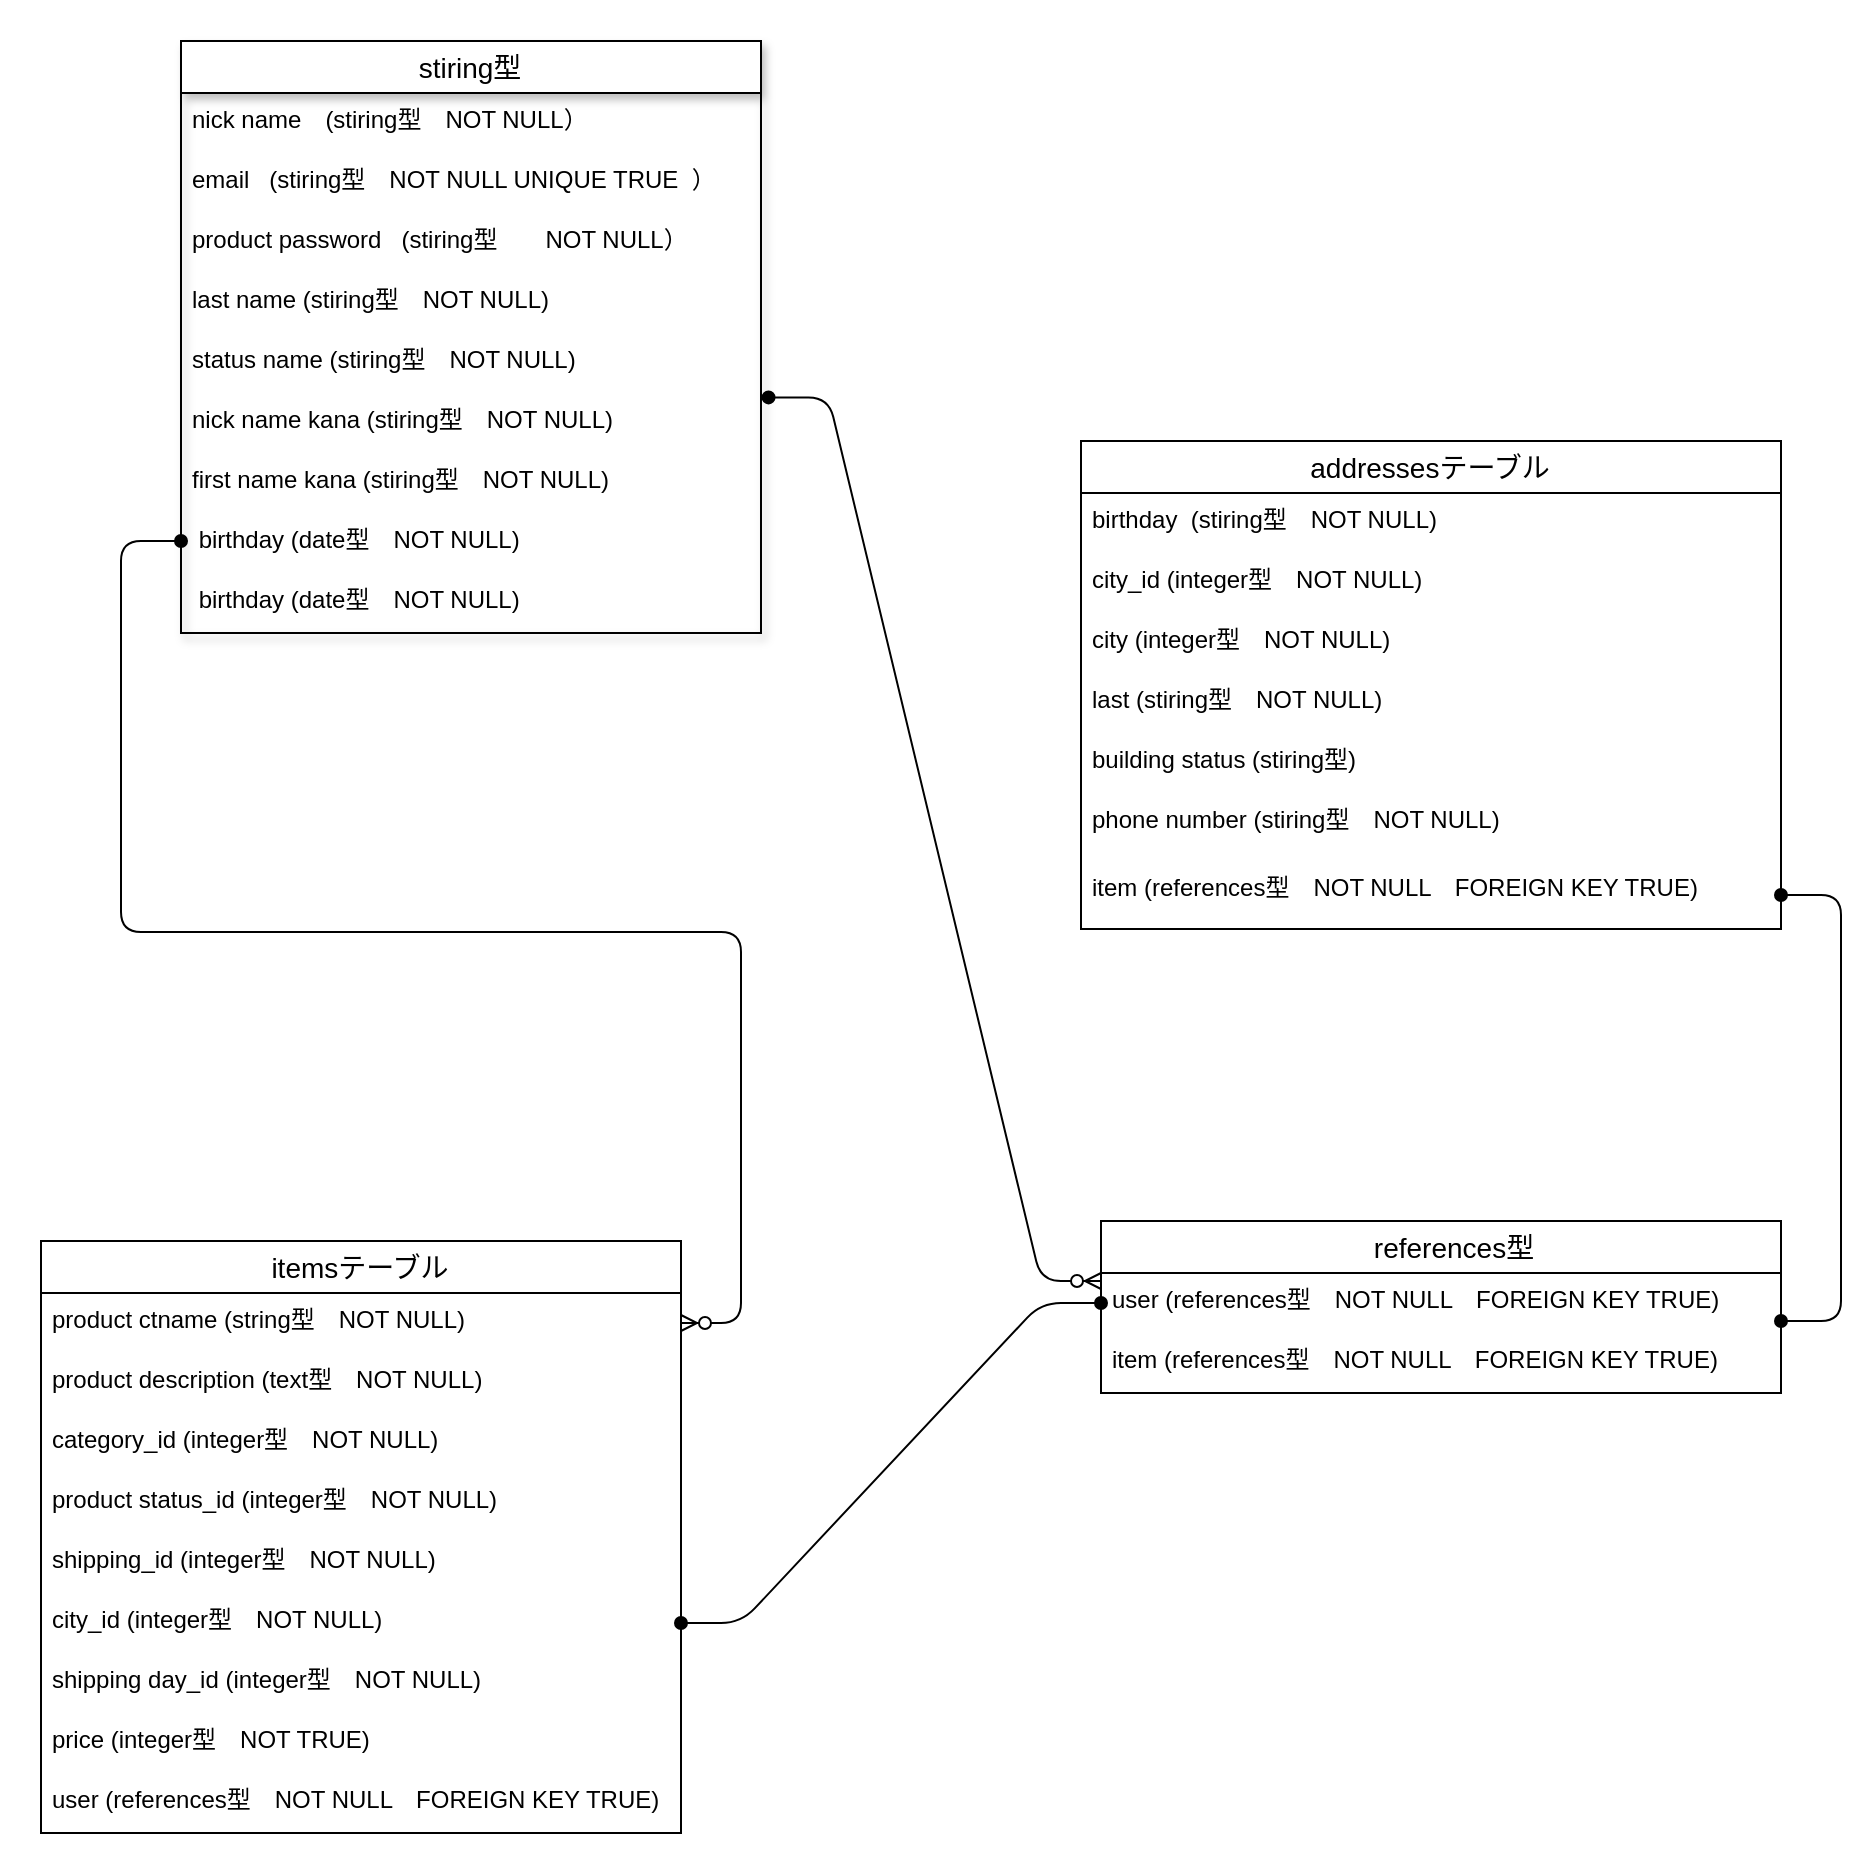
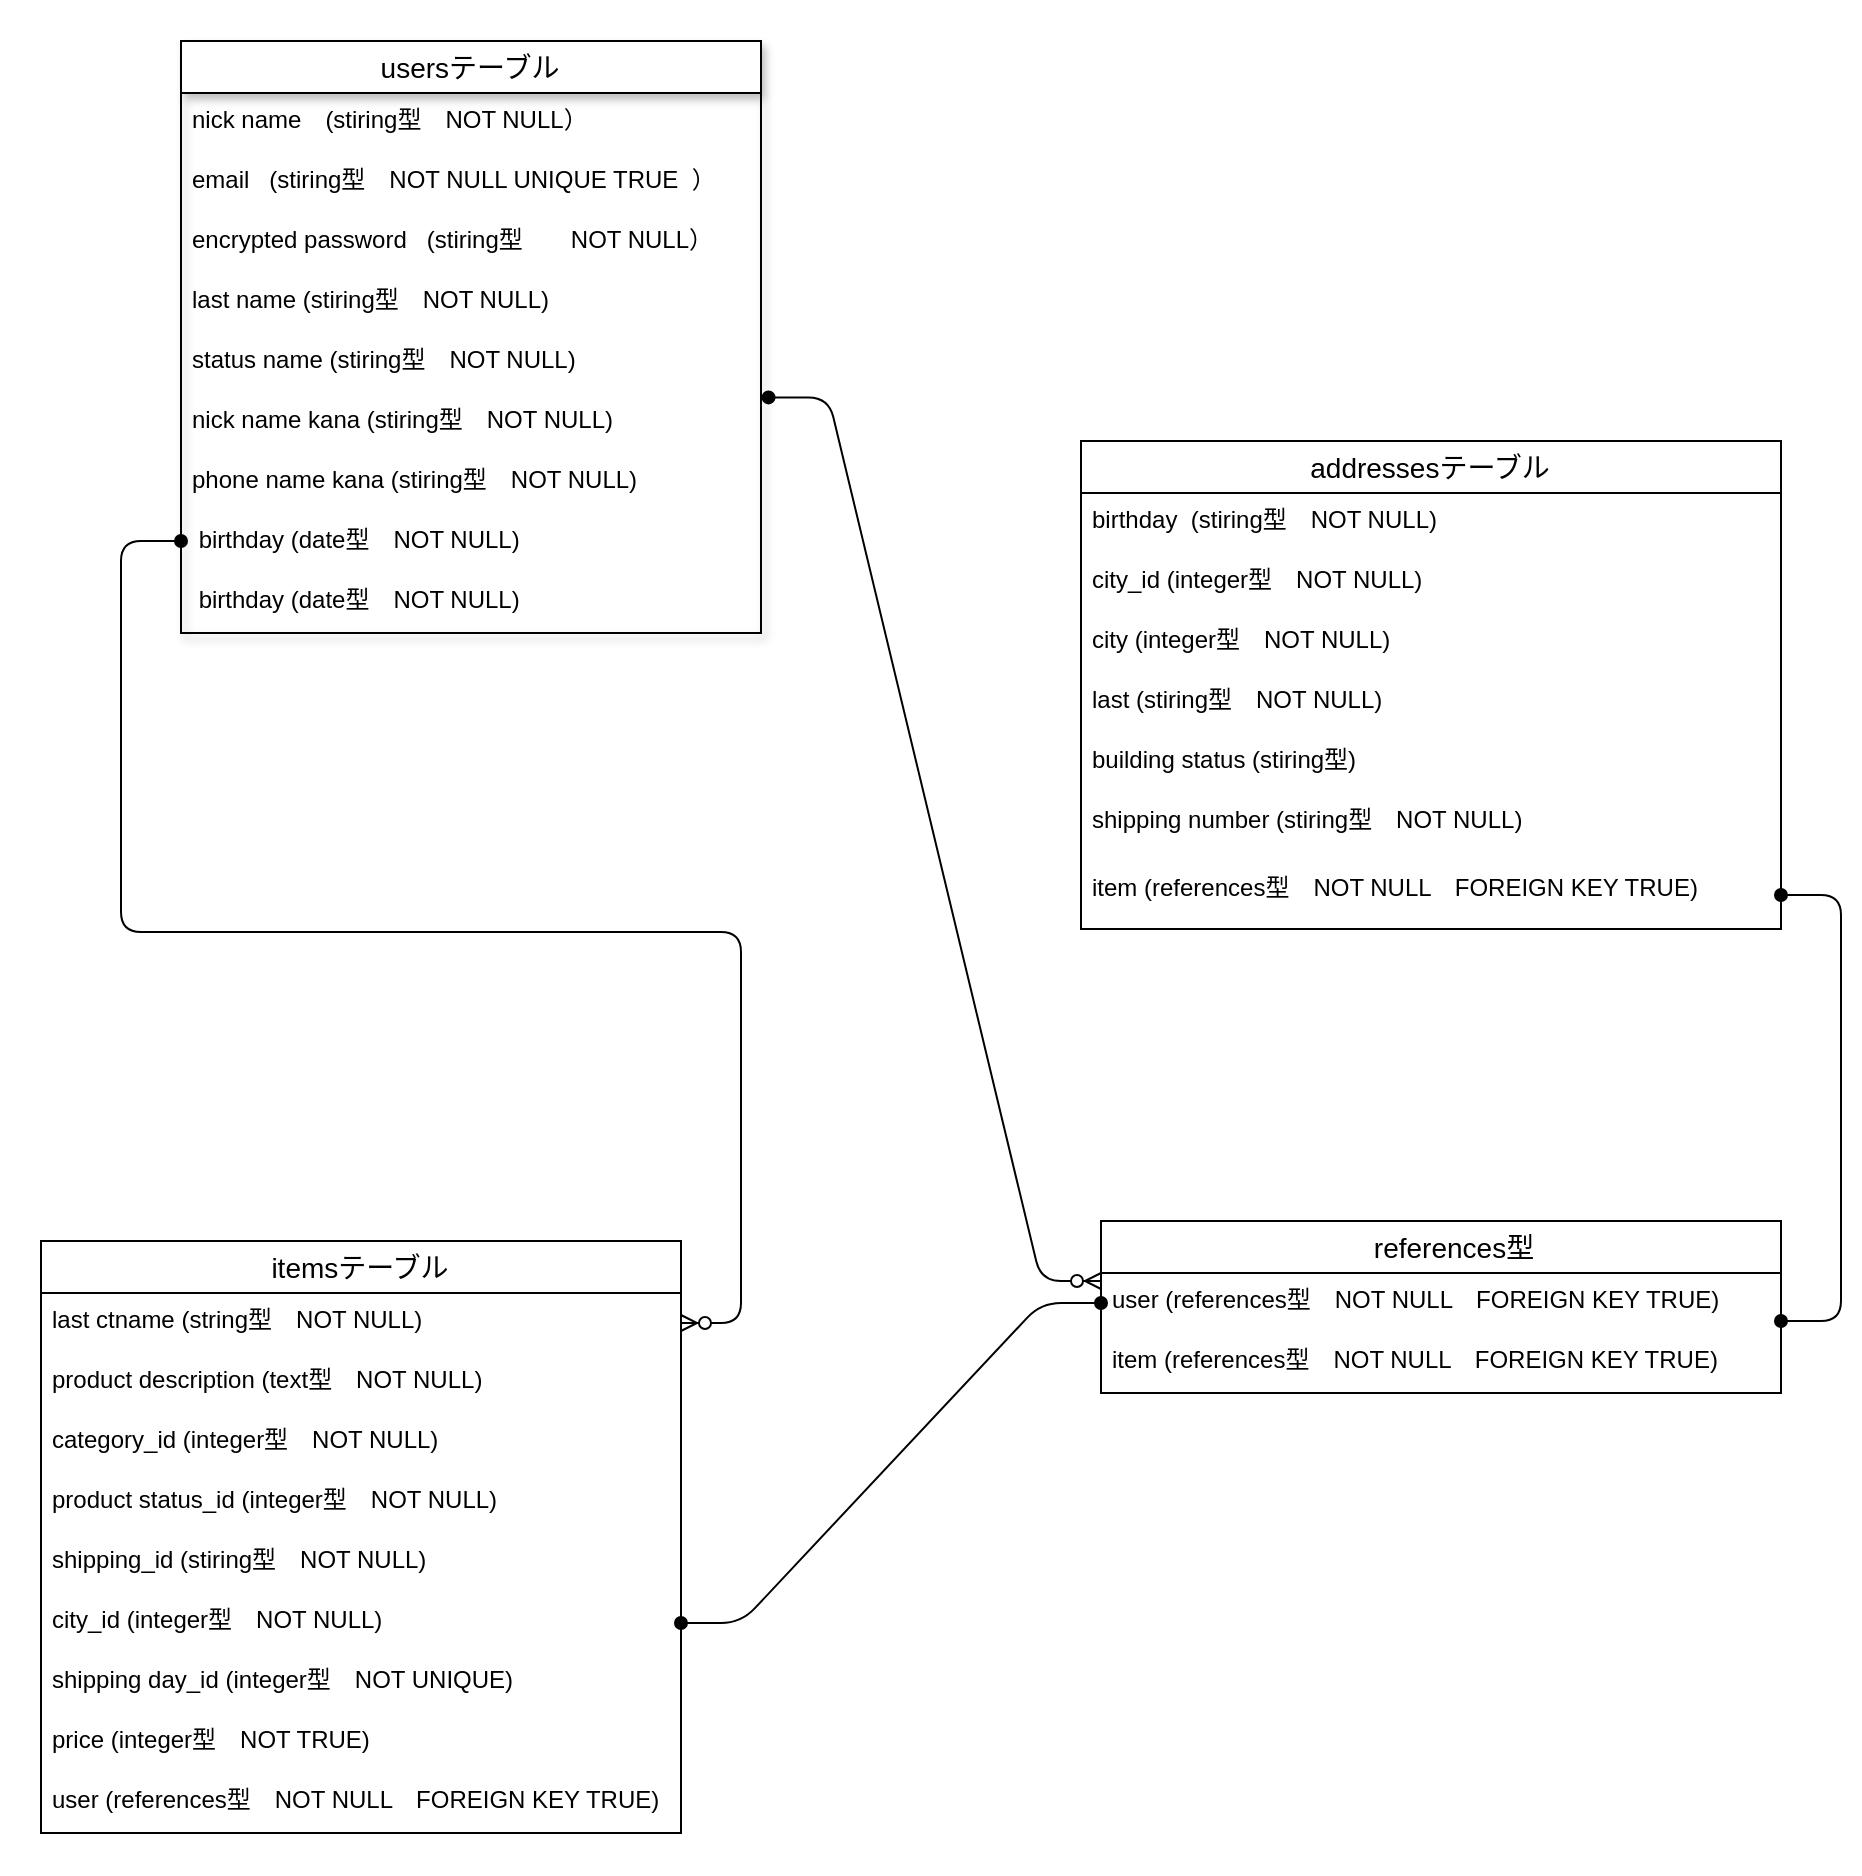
node "stiring型": label "stiring型" -> "usersテーブル"
node "product password (stiring型 NOT NULL）": label "product password (stiring型 NOT NULL）" -> "encrypted password (stiring型 NOT NULL）"
node "first name kana (stiring型 NOT NULL)": label "first name kana (stiring型 NOT NULL)" -> "phone name kana (stiring型 NOT NULL)"
node "phone number (stiring型 NOT NULL)": label "phone number (stiring型 NOT NULL)" -> "shipping number (stiring型 NOT NULL)"
node "product ctname (string型 NOT NULL)": label "product ctname (string型 NOT NULL)" -> "last ctname (string型 NOT NULL)"
node "shipping_id (integer型 NOT NULL)": label "shipping_id (integer型 NOT NULL)" -> "shipping_id (stiring型 NOT NULL)"
node "shipping day_id (integer型 NOT NULL)": label "shipping day_id (integer型 NOT NULL)" -> "shipping day_id (integer型 NOT UNIQUE)"
